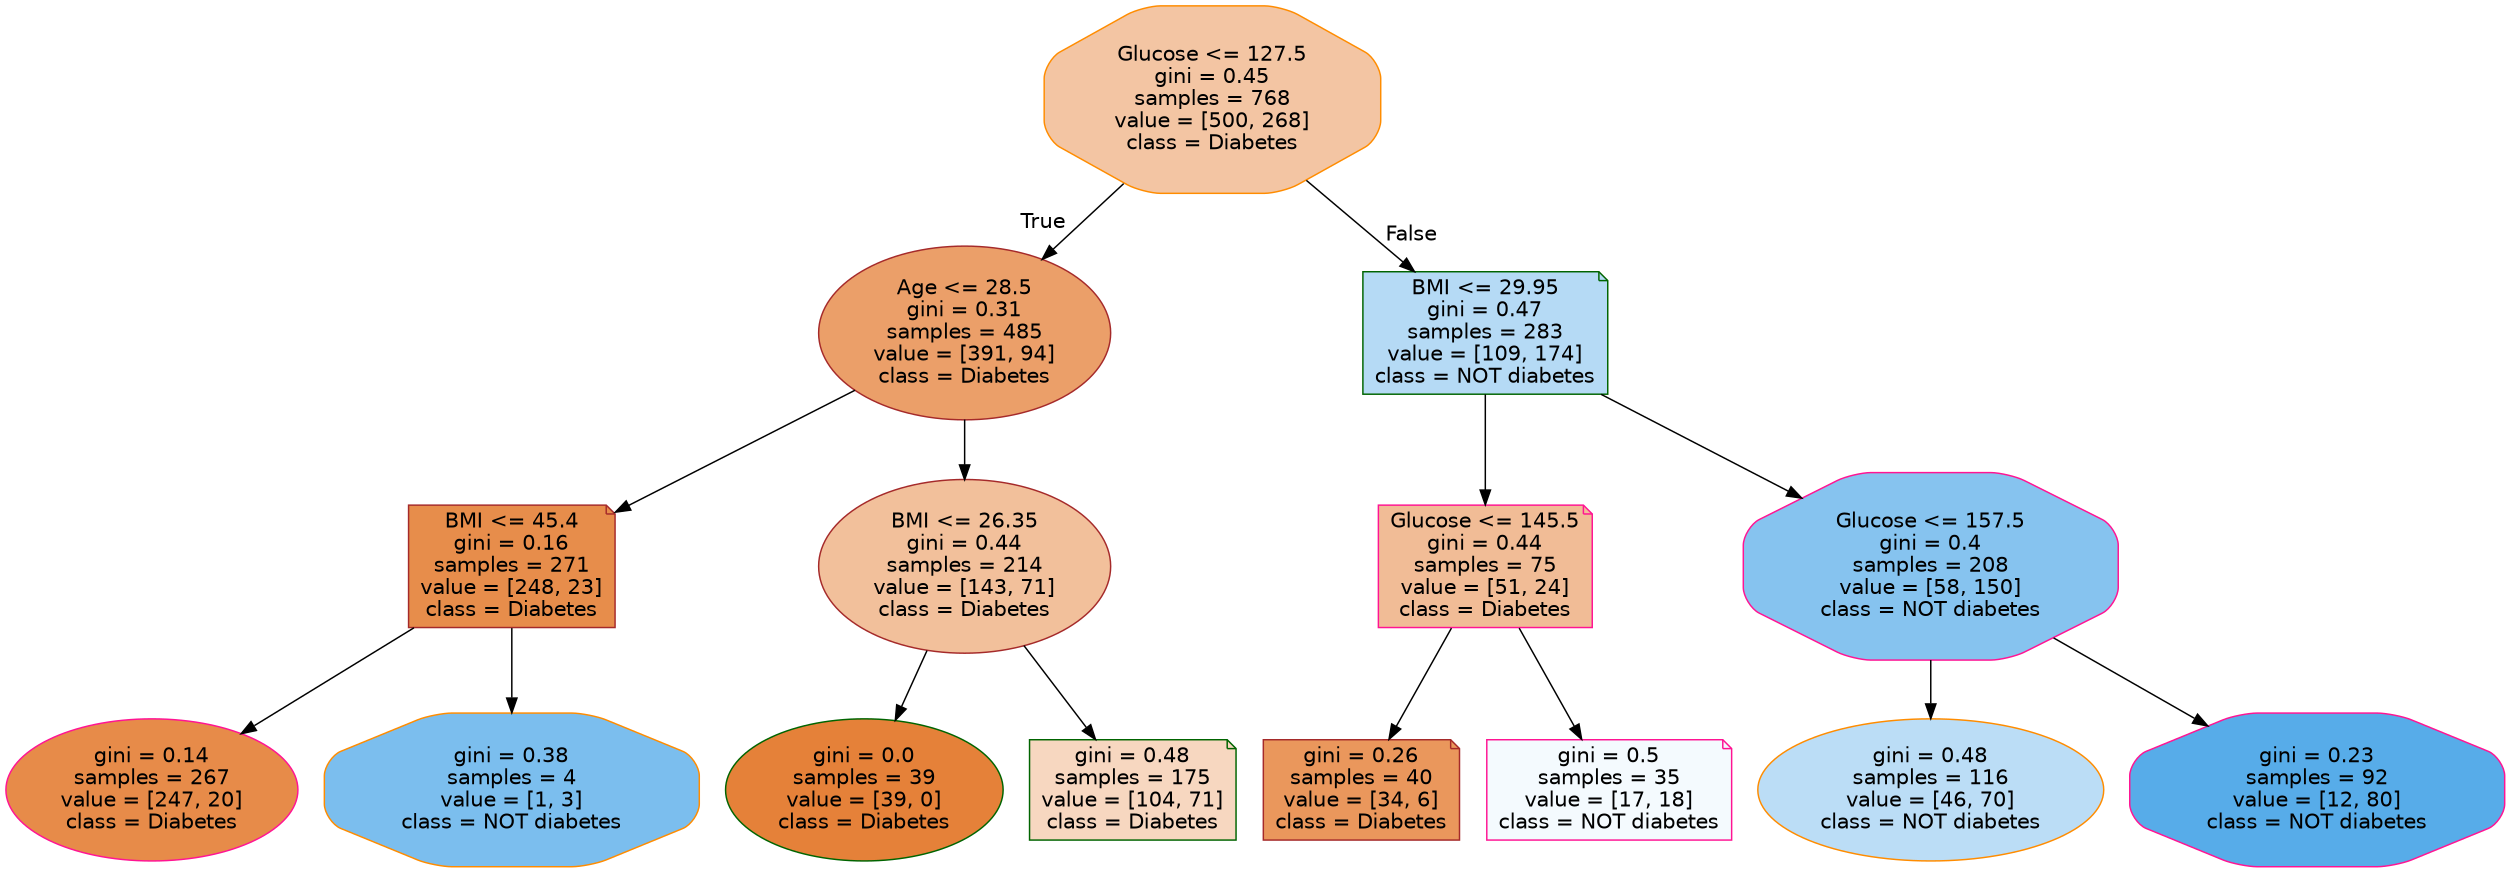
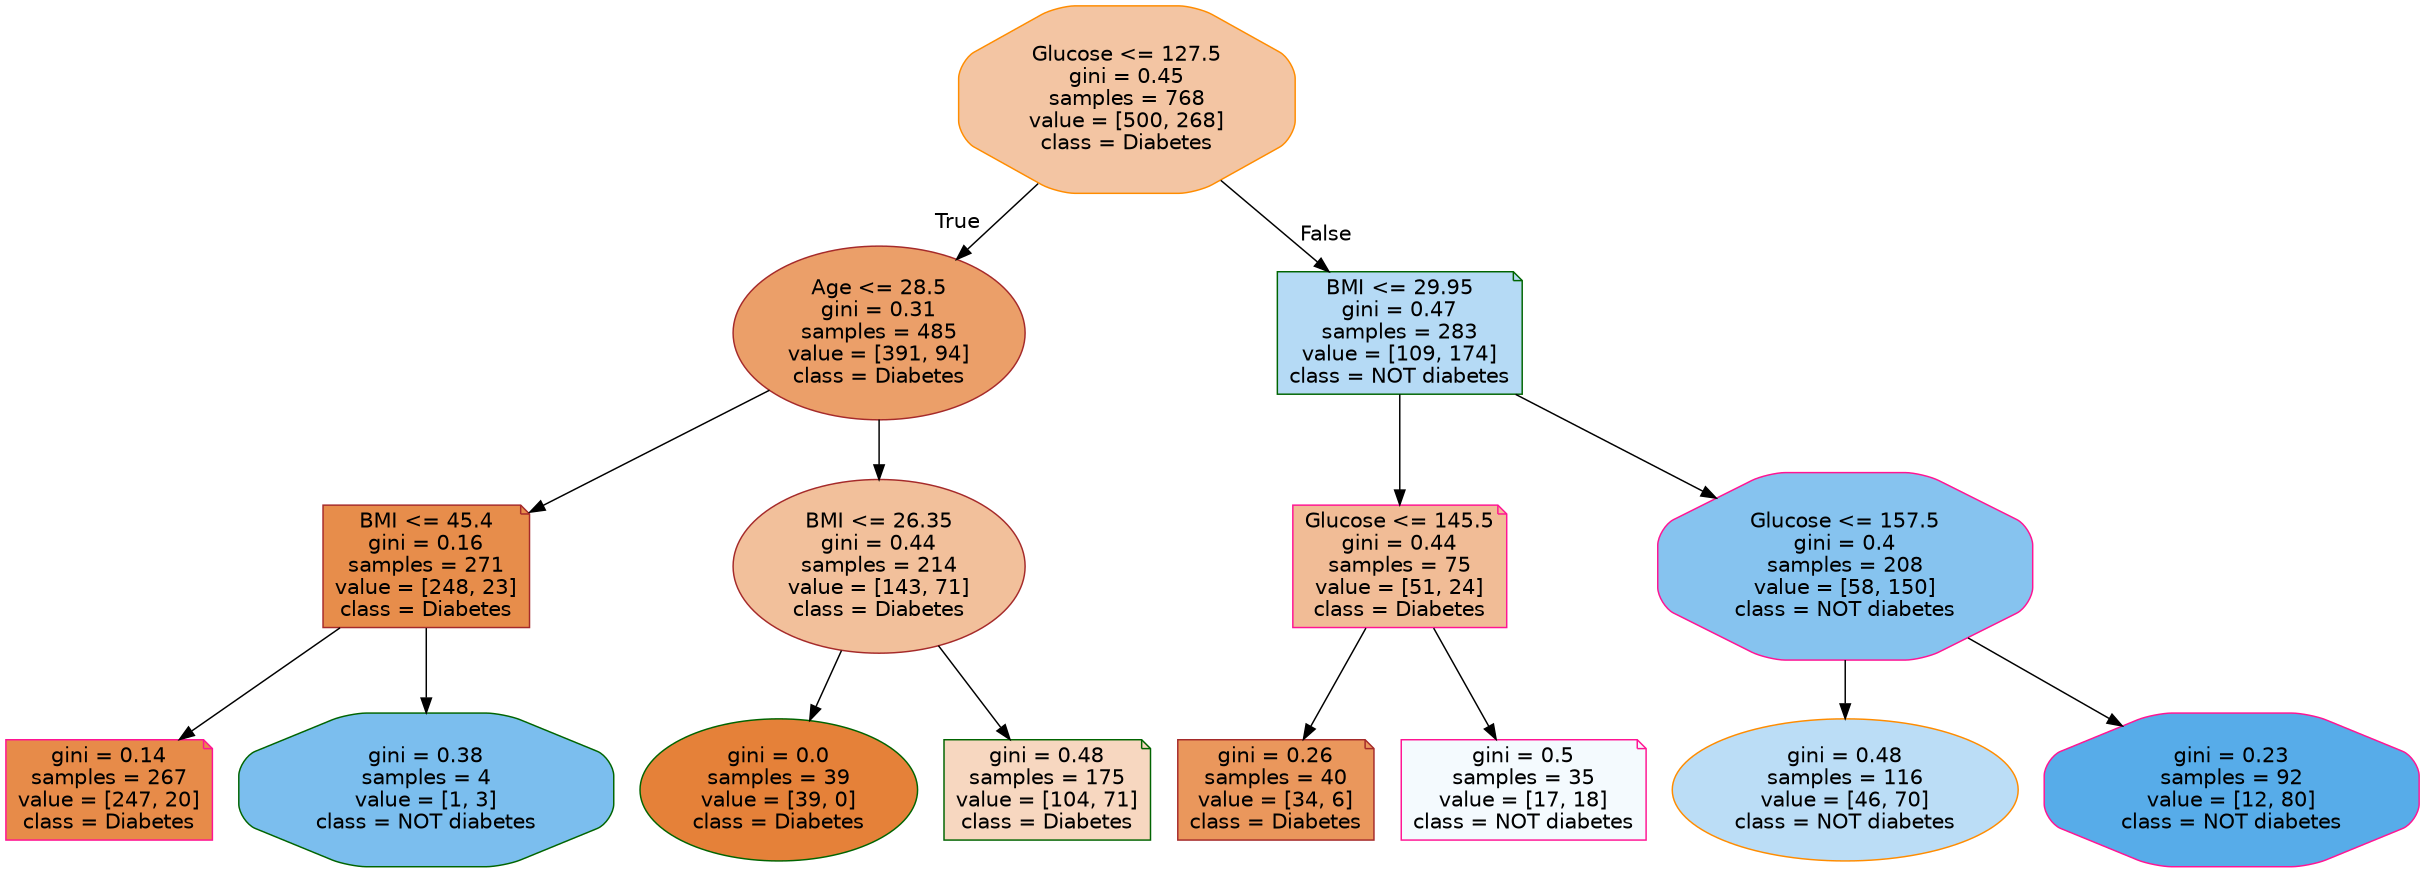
node "gini = 0.14 samples = 267 value = [247, 20] class = Diabetes": shape ellipse -> note
node "gini = 0.38 samples = 4 value = [1, 3] class = NOT diabetes": color darkorange -> darkgreen
